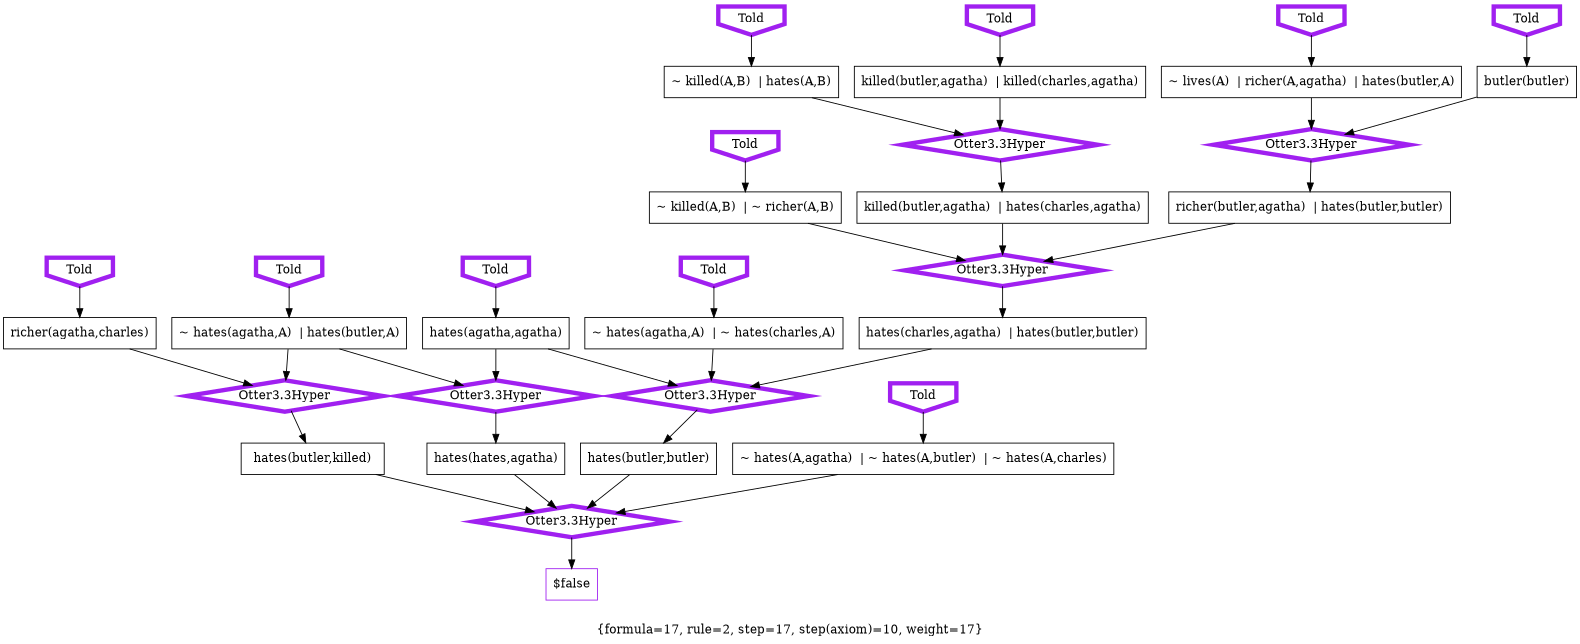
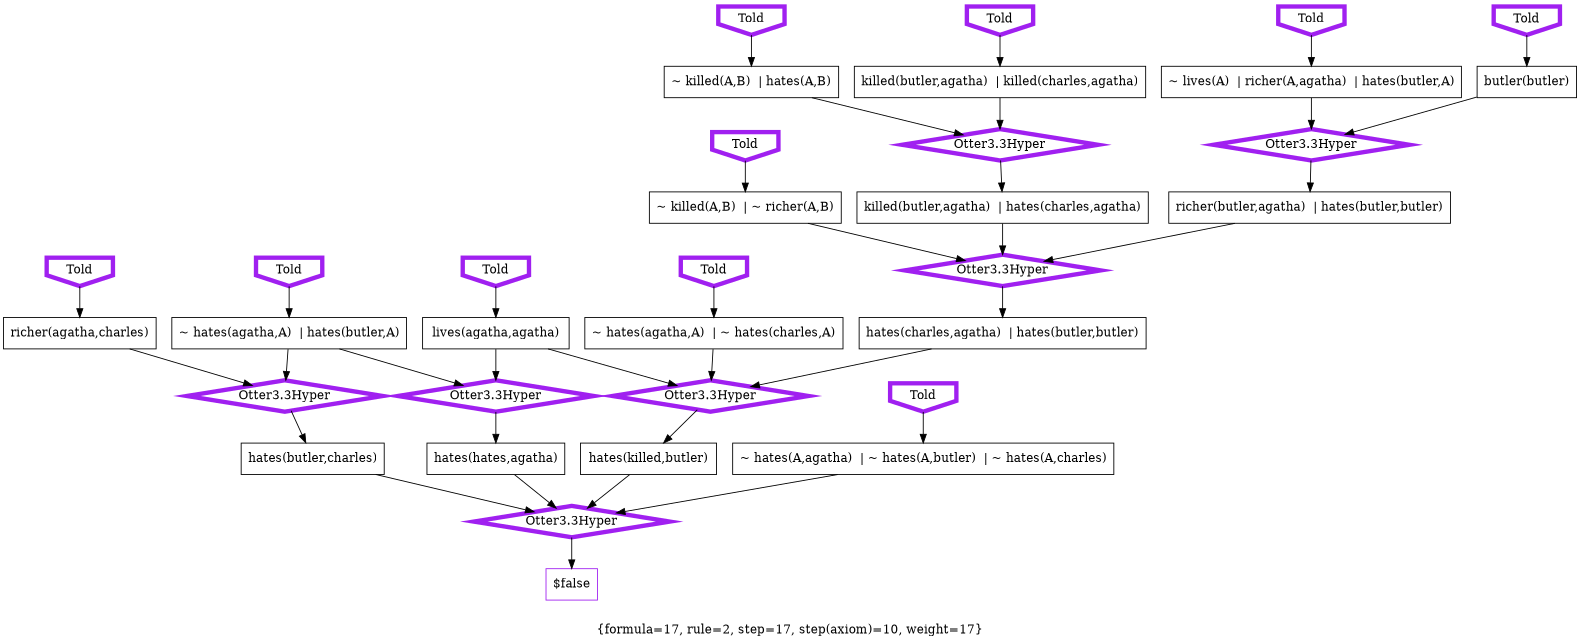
node "hates(agatha,agatha)": label "hates(agatha,agatha)" -> "lives(agatha,agatha)"
node "hates(butler,killed)": label "hates(butler,killed)" -> "hates(butler,charles)"
node "hates(butler,butler)": label "hates(butler,butler)" -> "hates(killed,butler)"
